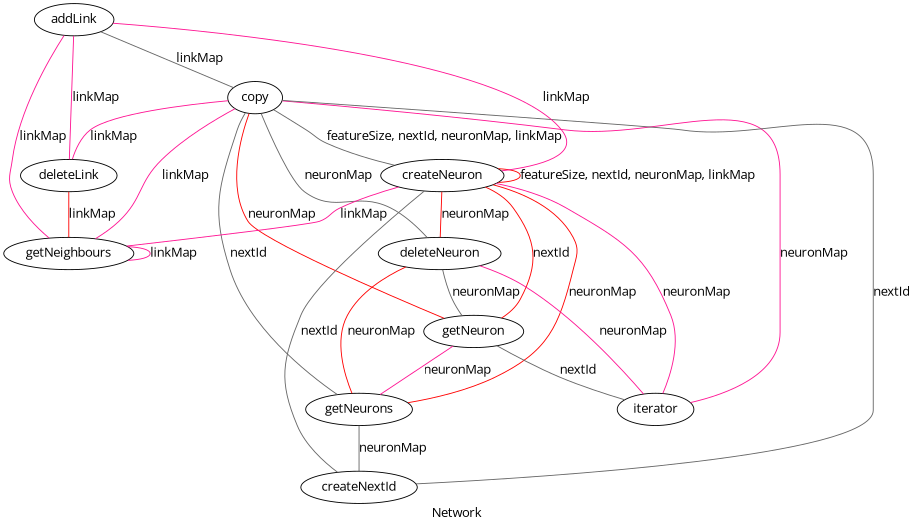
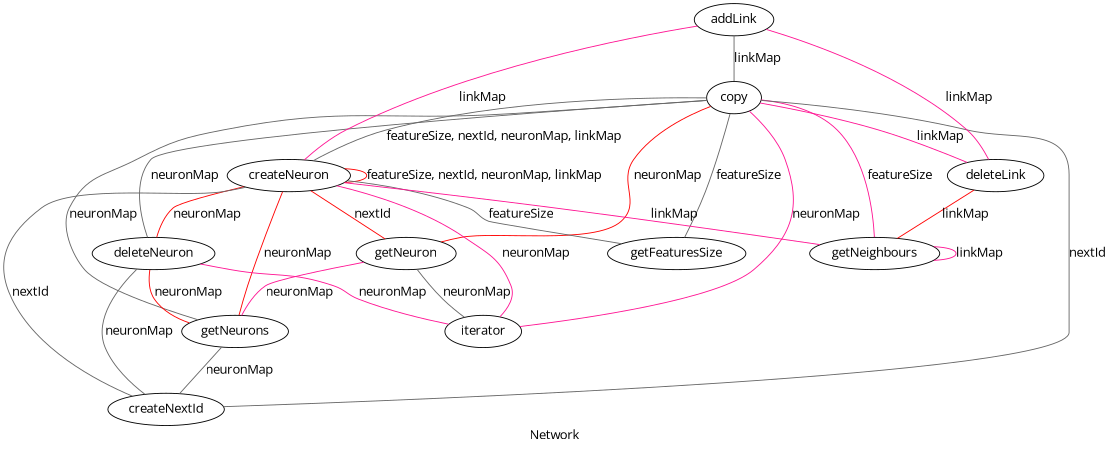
edge "addLink" -- "getNeighbours": removed, label "linkMap"
edge "copy" -- "getNeighbours": label "linkMap" -> "featureSize"
edge "copy" -- "getNeurons": label "nextId" -> "neuronMap"
node "getFeaturesSize": added
edge "deleteNeuron" -- "getNeuron": now "deleteNeuron" -- "createNextId"
edge "getNeuron" -- "iterator": label "nextId" -> "neuronMap"
